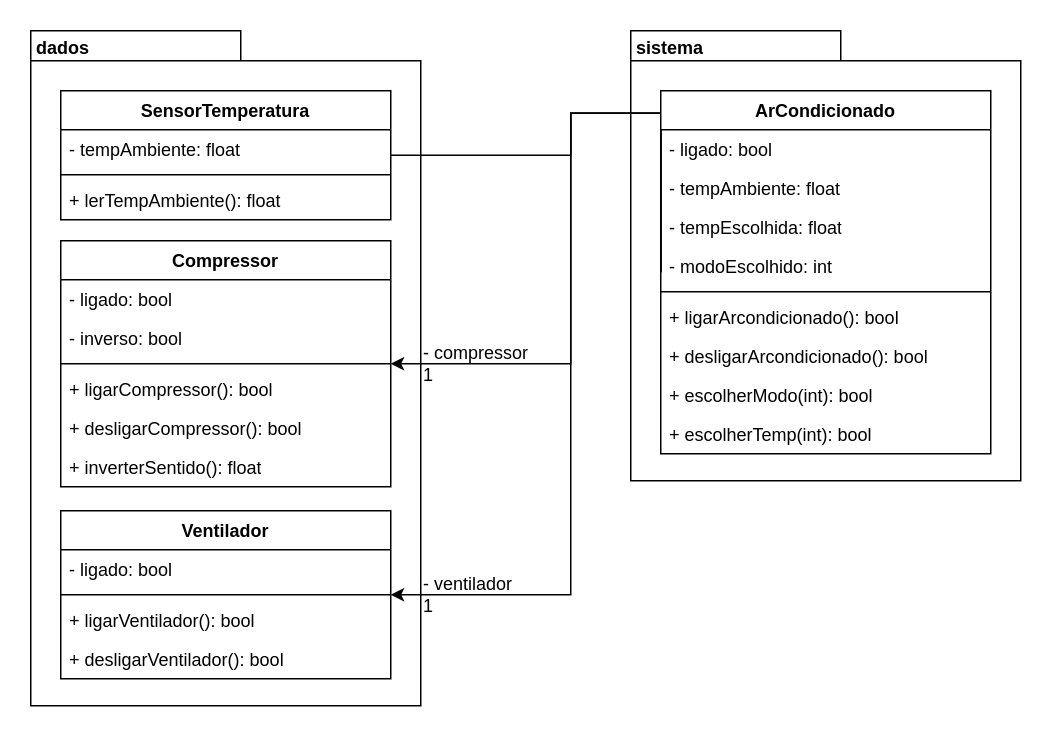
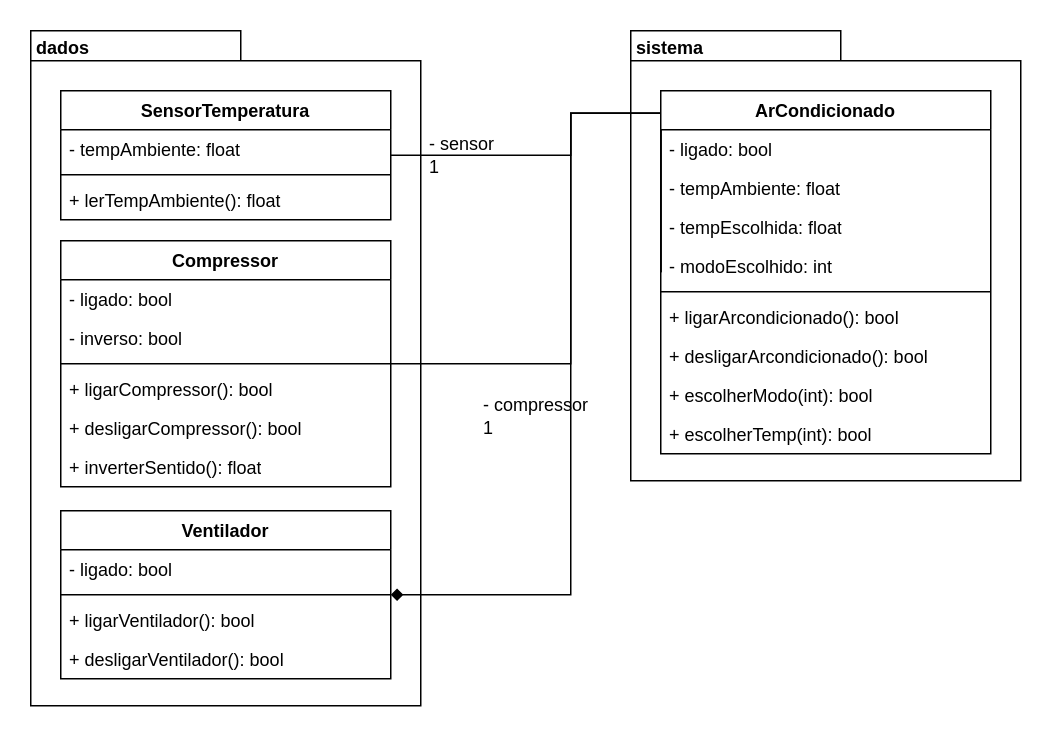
node "- sensor 1": added
edge "ArCondicionado" -> "Compressor": arrowhead classic -> none
node "- compressor 1": moved (488, 364) -> (548, 416)
edge "ArCondicionado" -> "Ventilador": arrowhead classic -> diamond
node "- ventilador 1": removed
